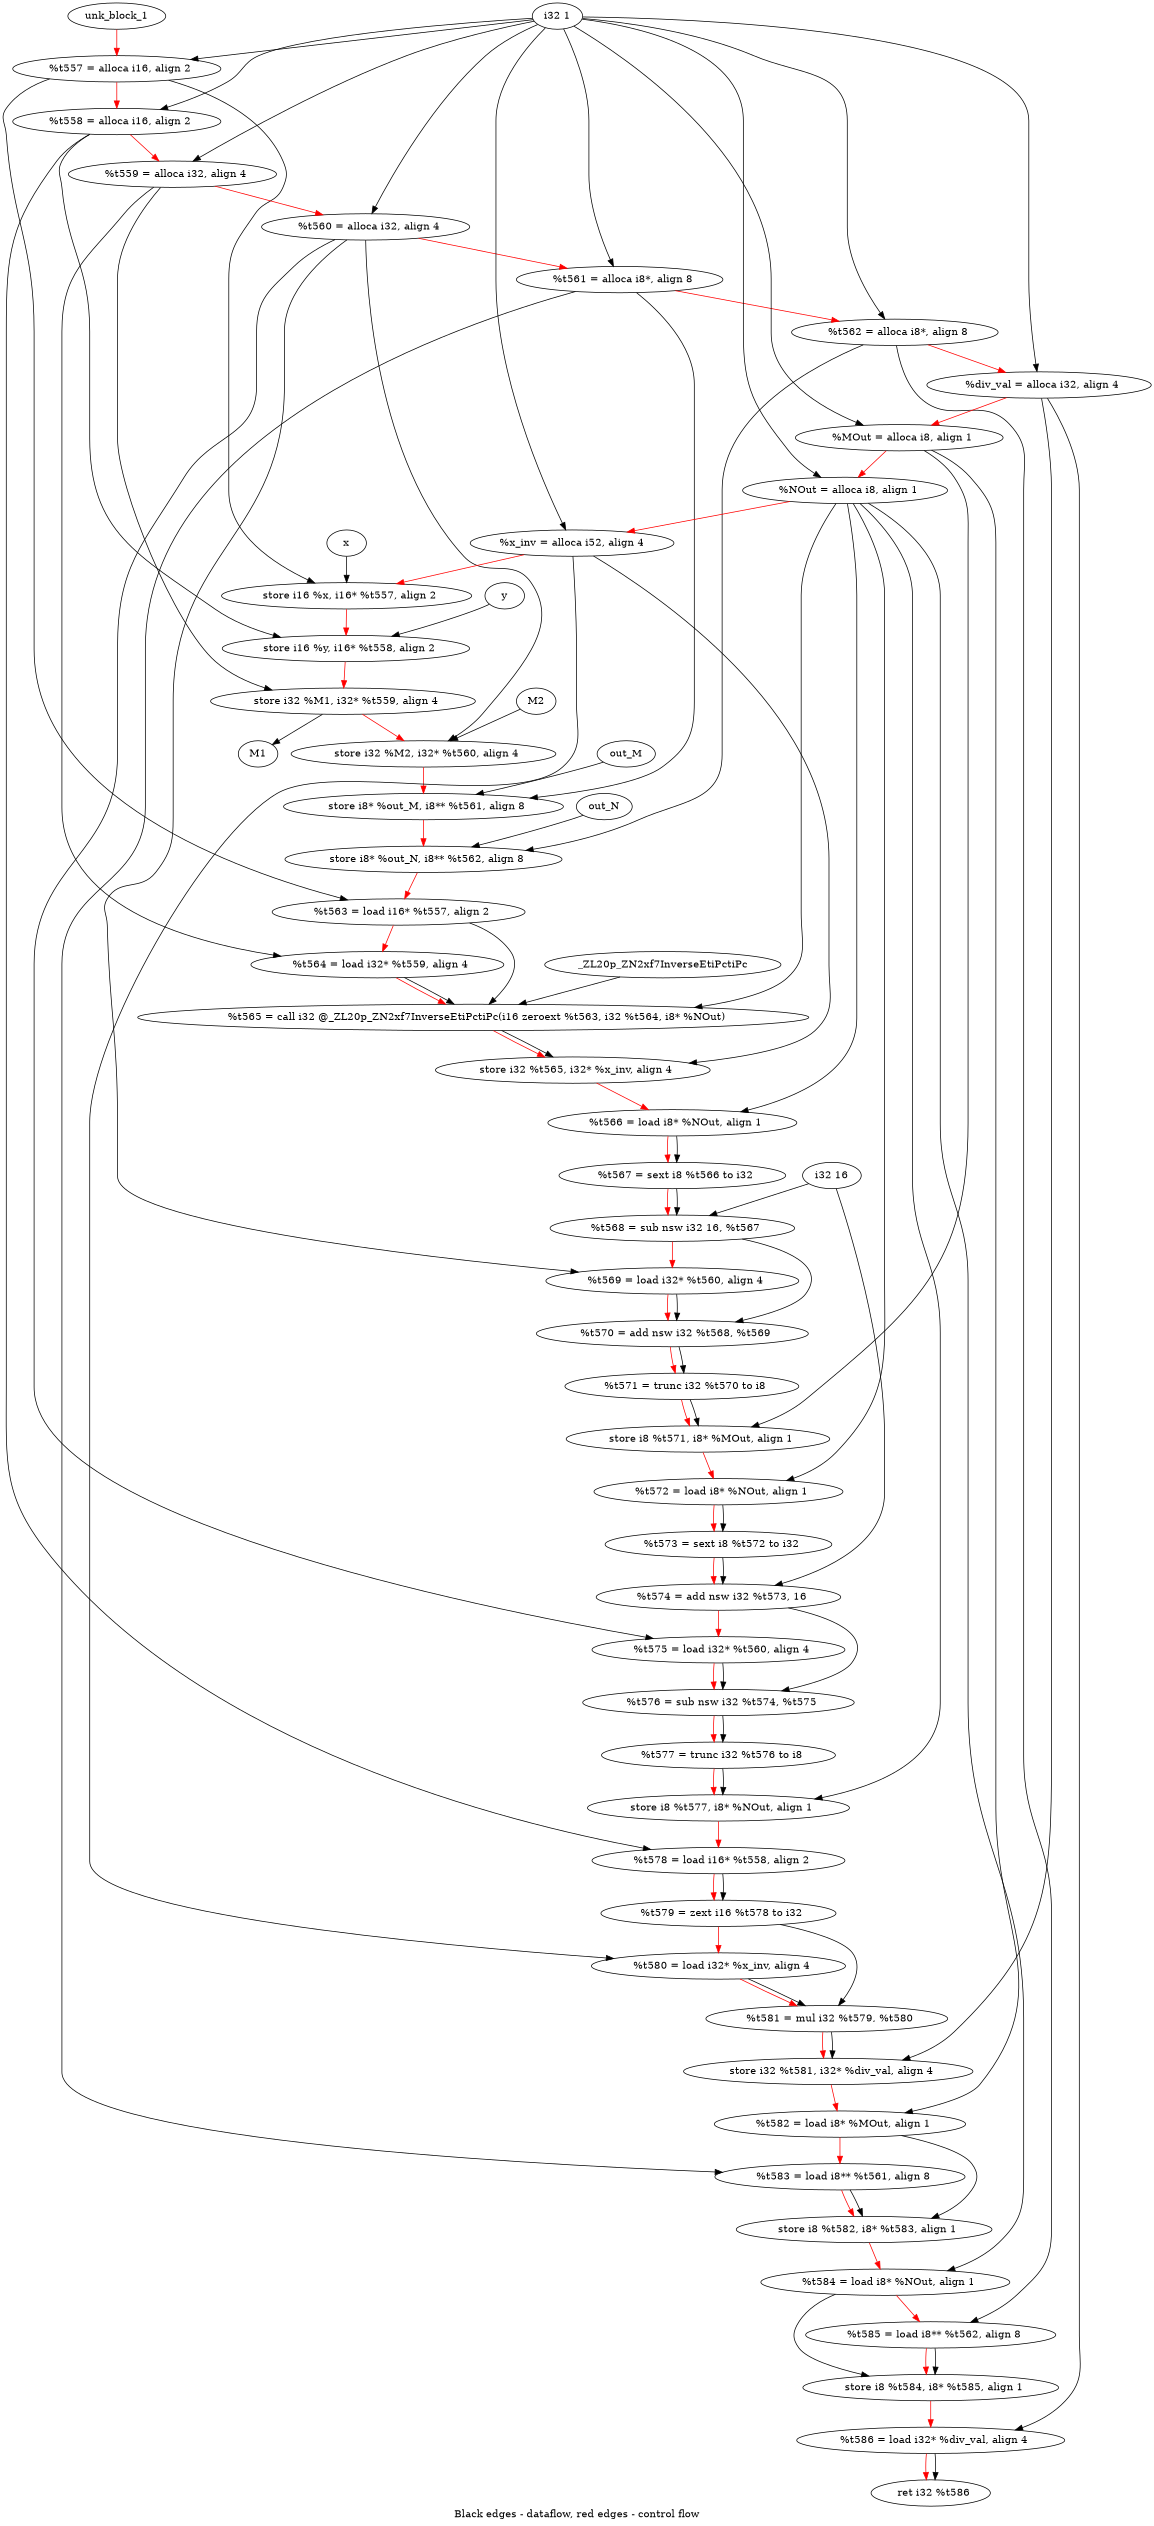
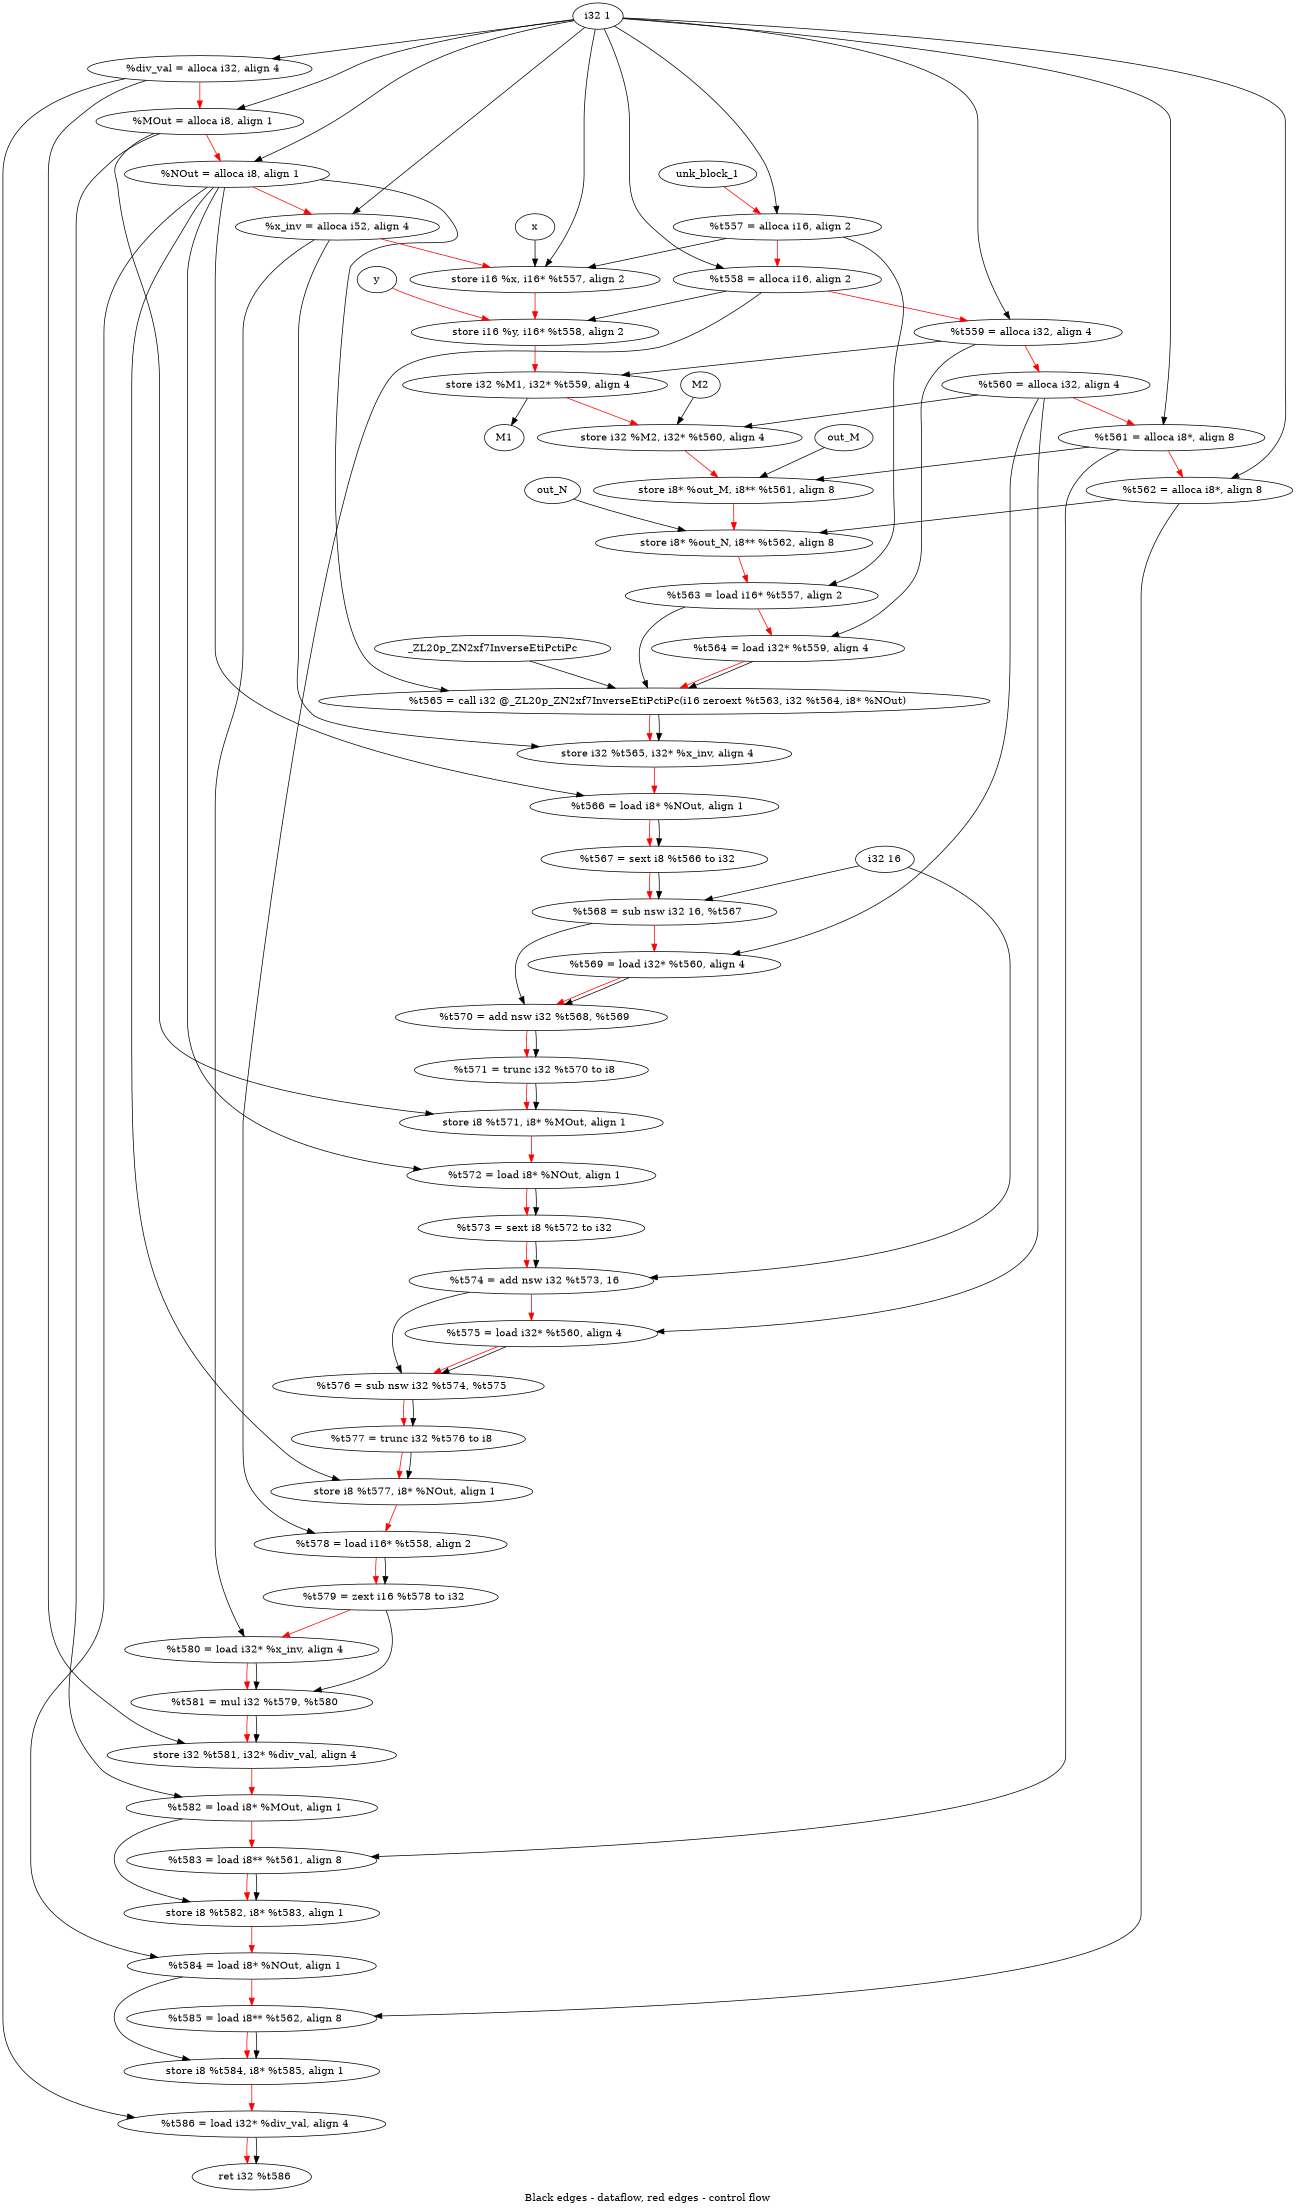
edge "i32 1" -> "%t560 = alloca i32, align 4": now "i32 1" -> "store i16 %x, i16* %t557, align 2"
edge "%t562 = alloca i8*, align 8" -> "%div_val = alloca i32, align 4": removed
edge "y" -> "store i16 %y, i16* %t558, align 2": color black -> red
